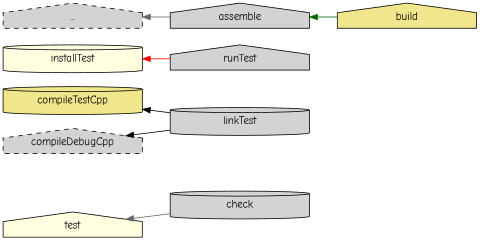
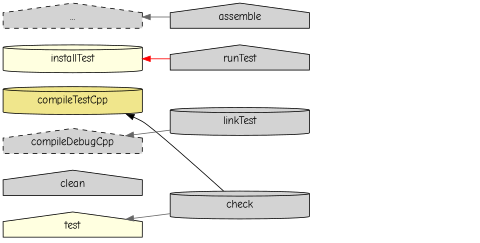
node "build": removed
edge "linkTest" -> "compileTestCpp": now "check" -> "compileTestCpp"
edge "linkTest" -> "compileDebugCpp": color black -> gray40
node "clean": added
